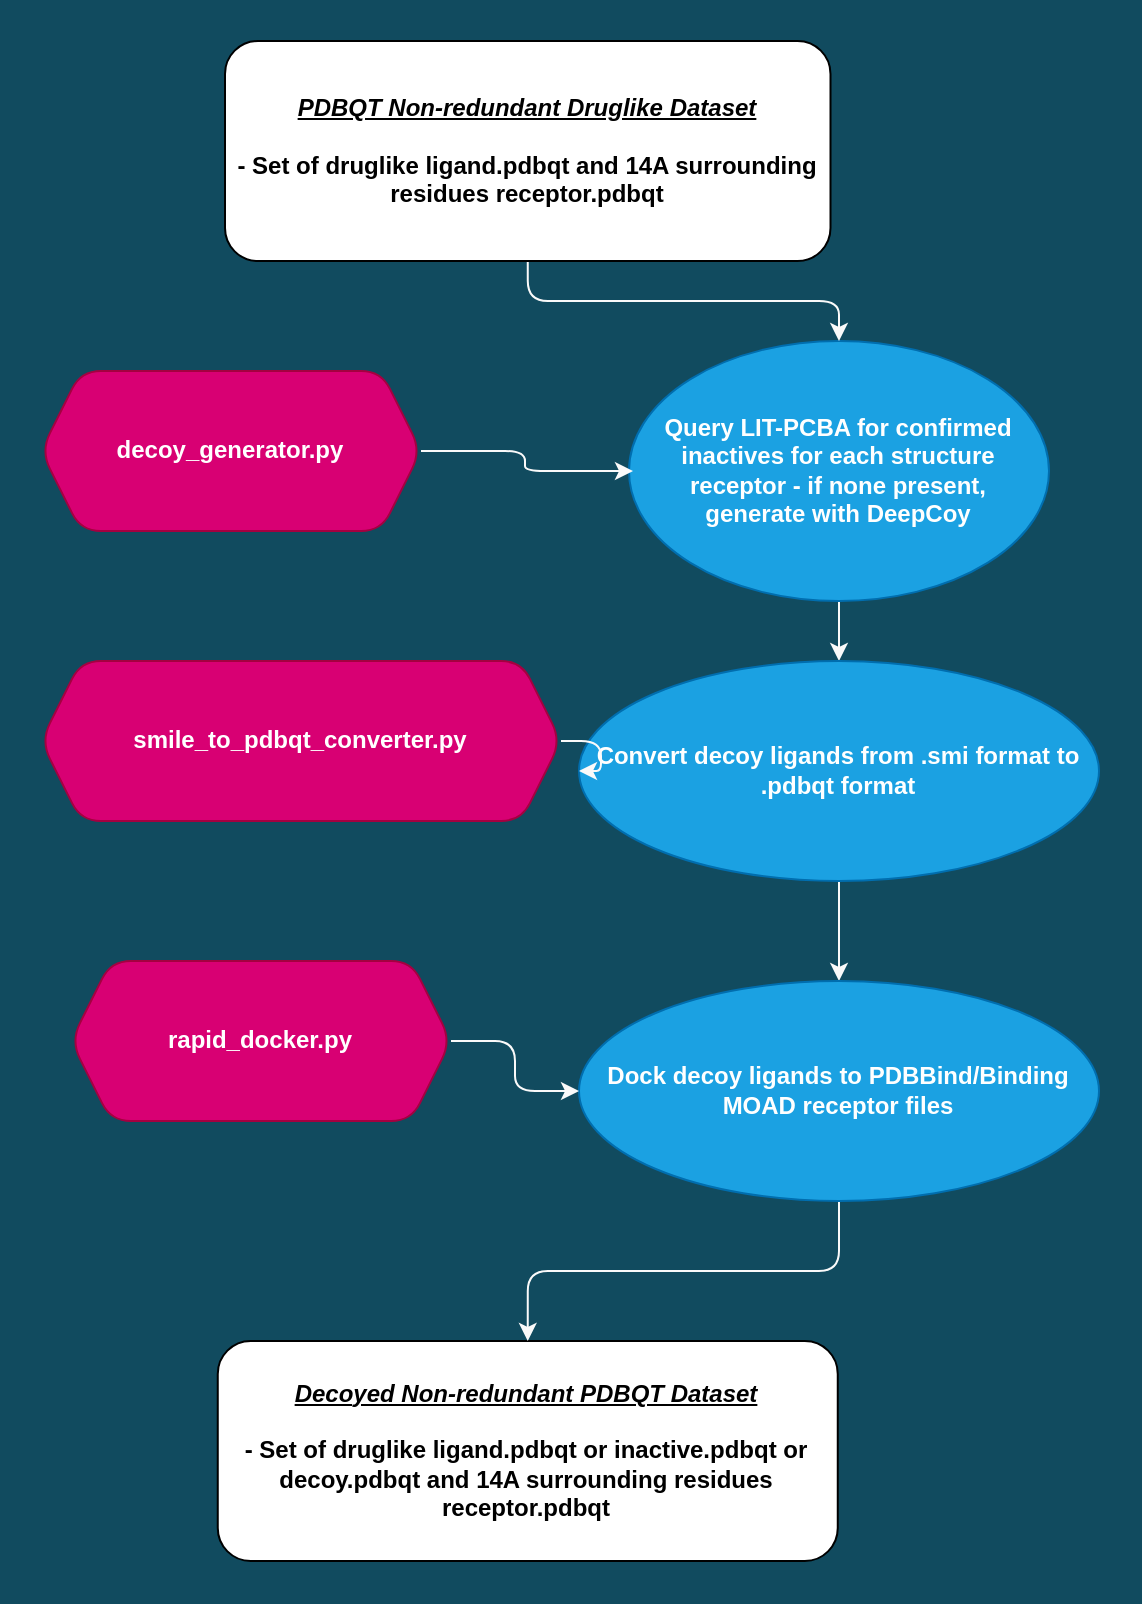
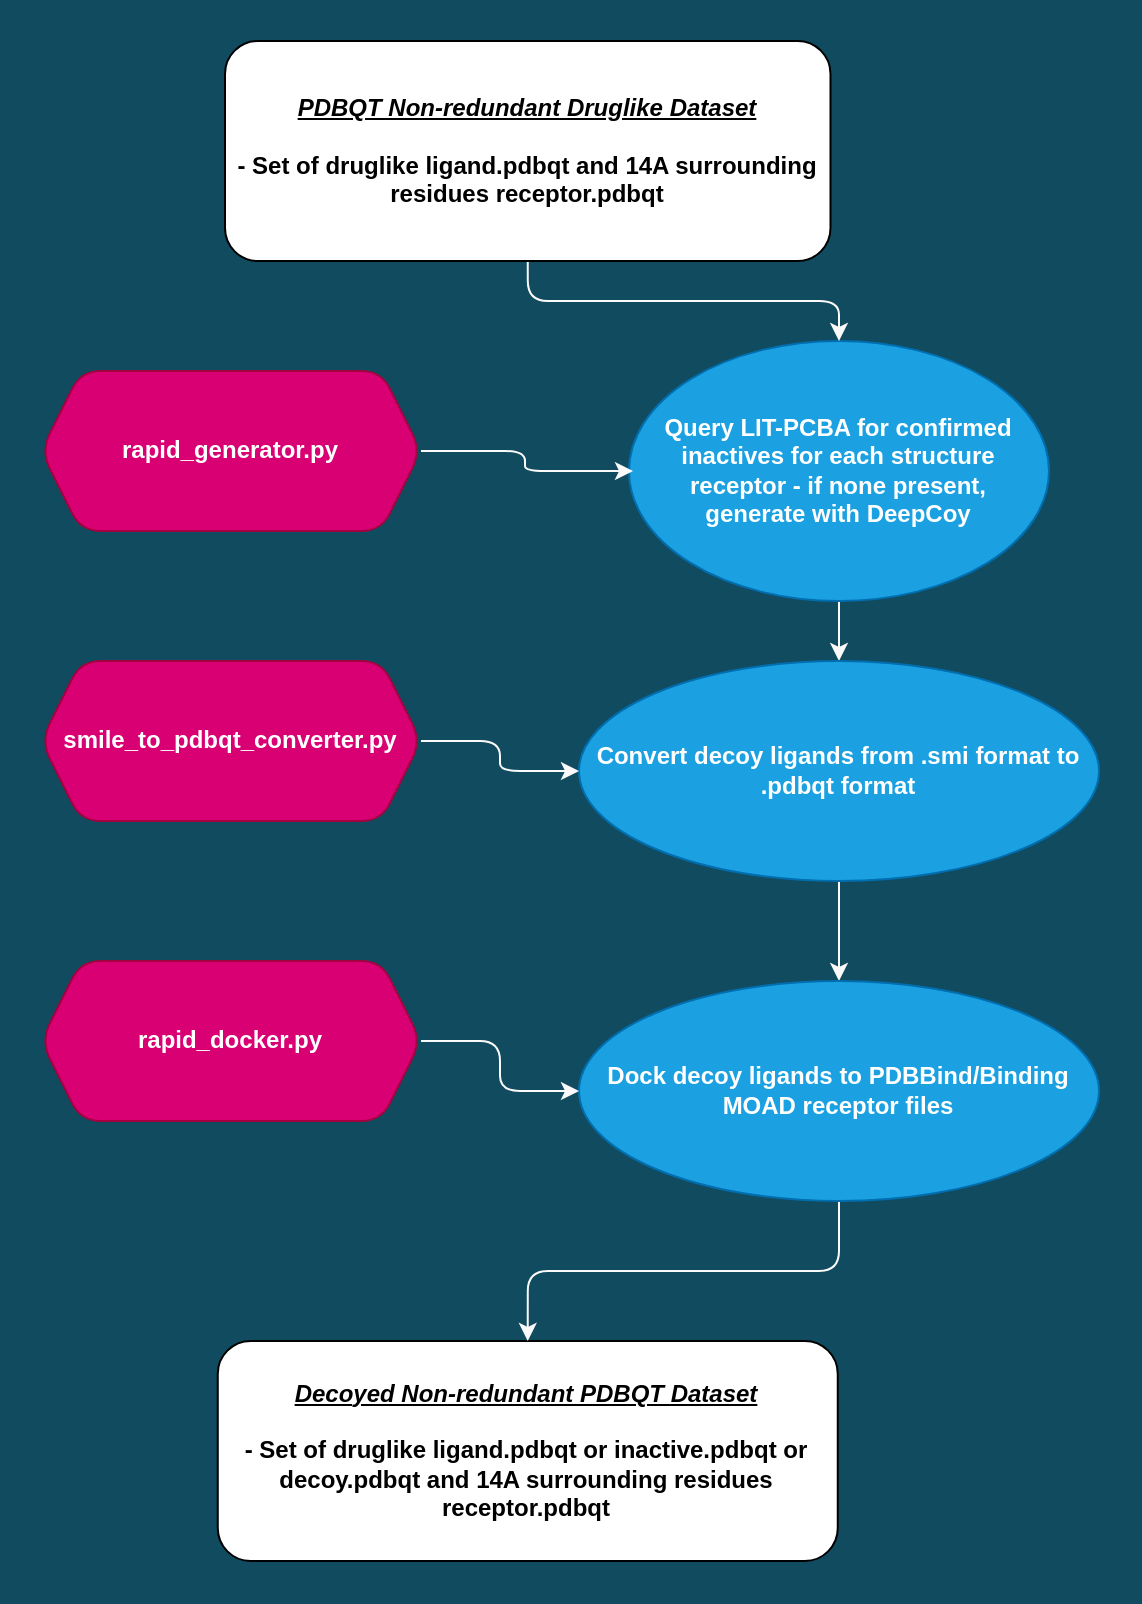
node "decoy_generator.py": label "decoy_generator.py" -> "rapid_generator.py"
node "smile_to_pdbqt_converter.py": size 520x160 -> 380x160
node "rapid_docker.py": moved (261, 1041) -> (231, 1041)
